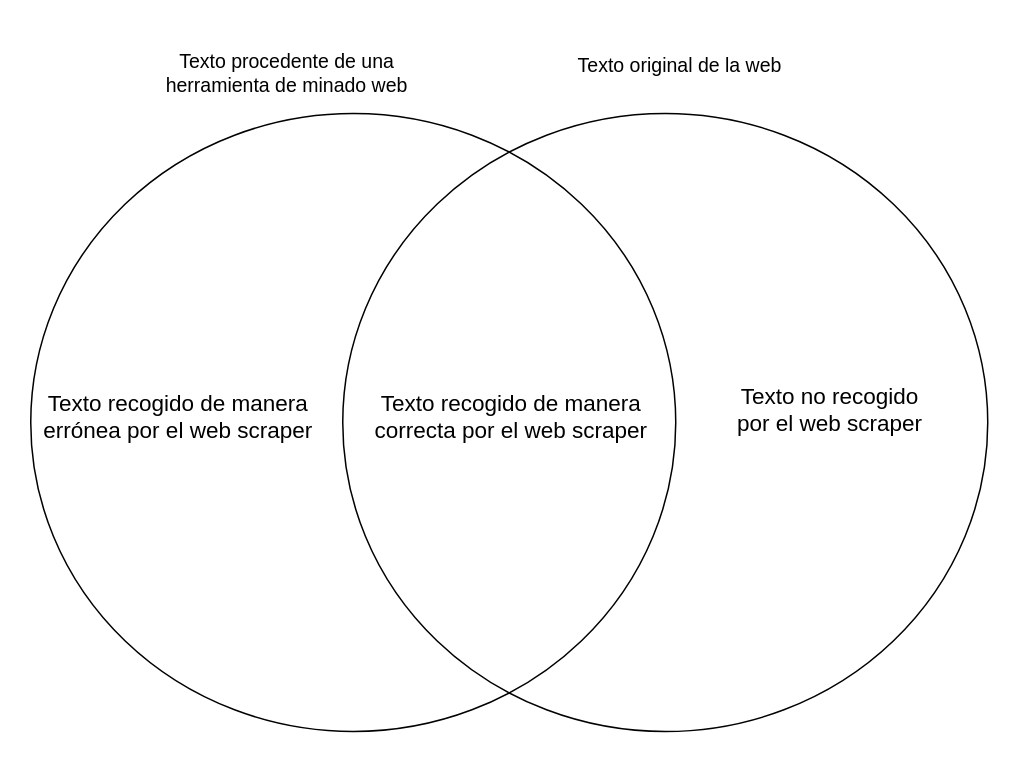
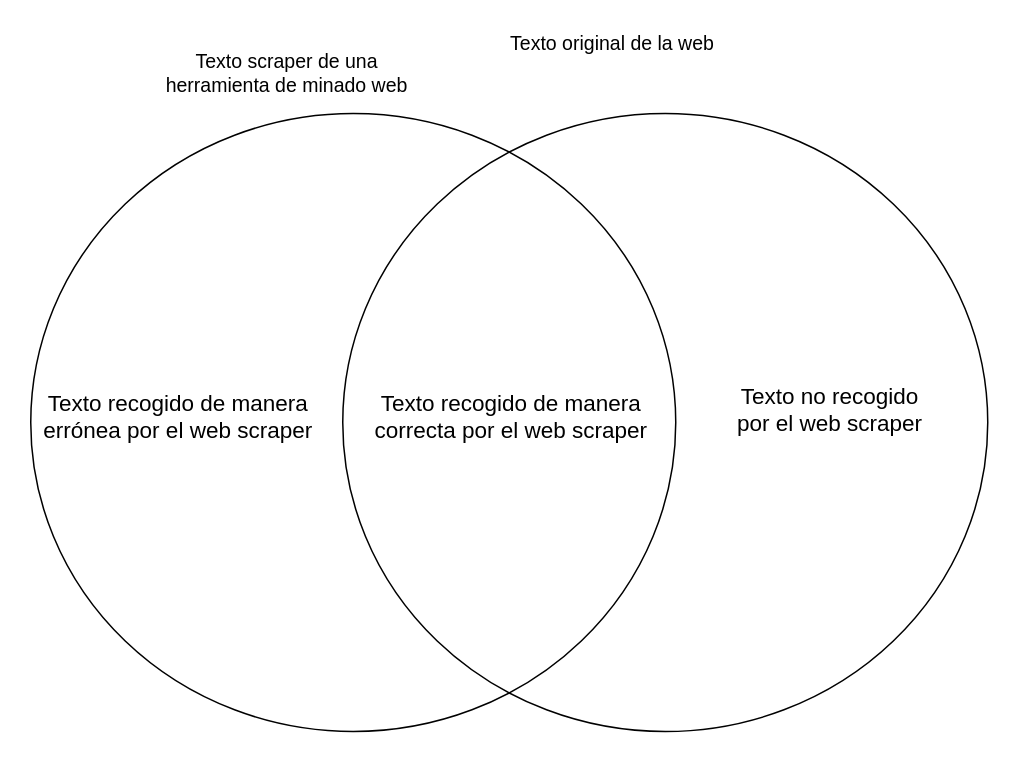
node "Texto original de la web": moved (680, 65) -> (613, 43)
node "Texto procedente de una herramienta de minado web": label "Texto procedente de una herramienta de minado web" -> "Texto scraper de una herramienta de minado web"
